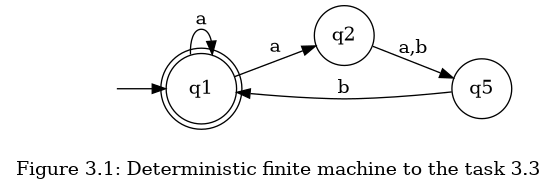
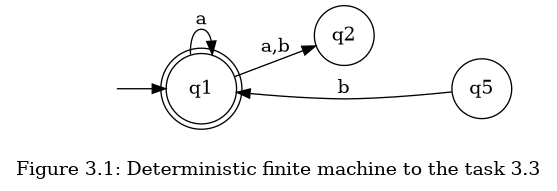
edge "q1" -> "q2": label "a" -> "a,b"
edge "q2" -> "q5": removed, label "a,b"
